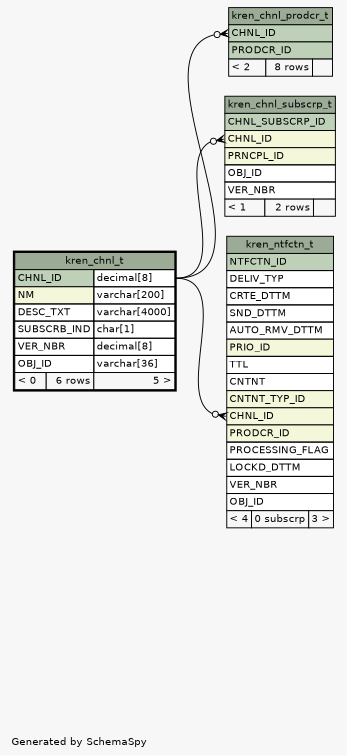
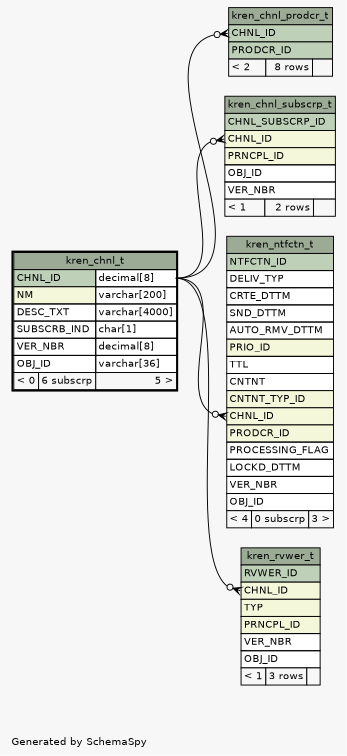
node "kren_chnl_t": text "6 rows" -> "6 subscrp"
node "kren_rvwer_t": added
